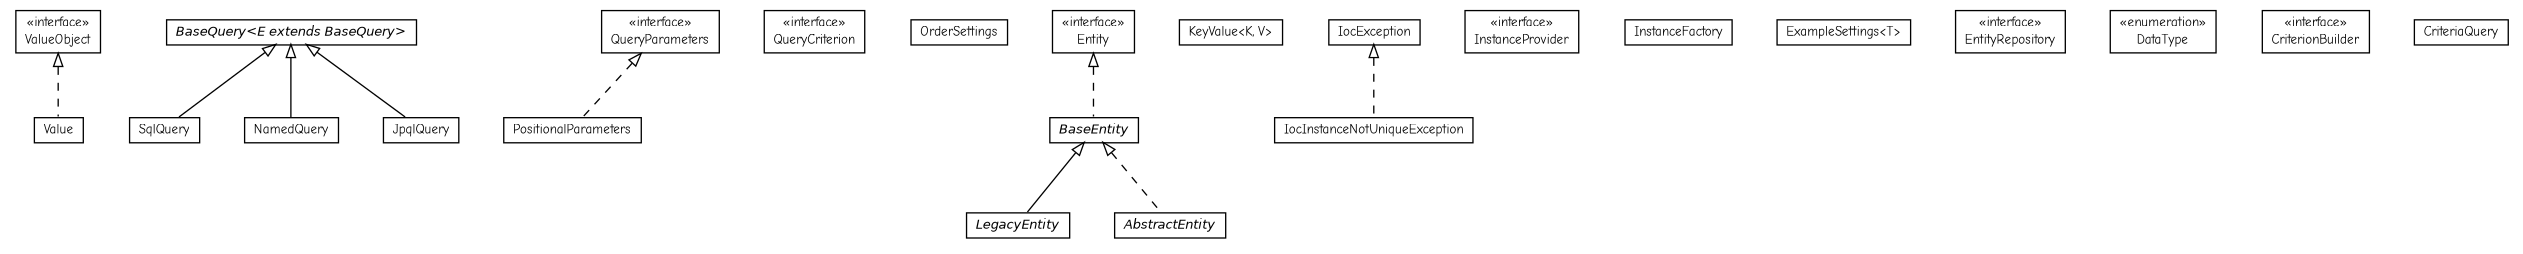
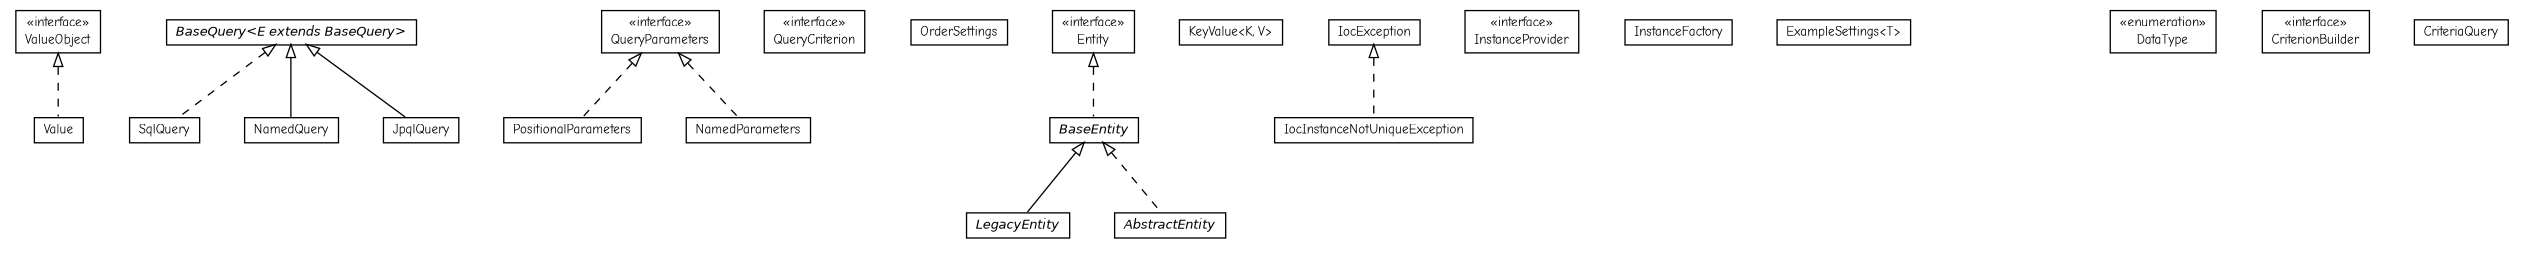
node "EntityRepository": removed
edge "SqlQuery" -> "BaseQuery<E extends BaseQuery>": style solid -> dashed
node "NamedParameters": added
